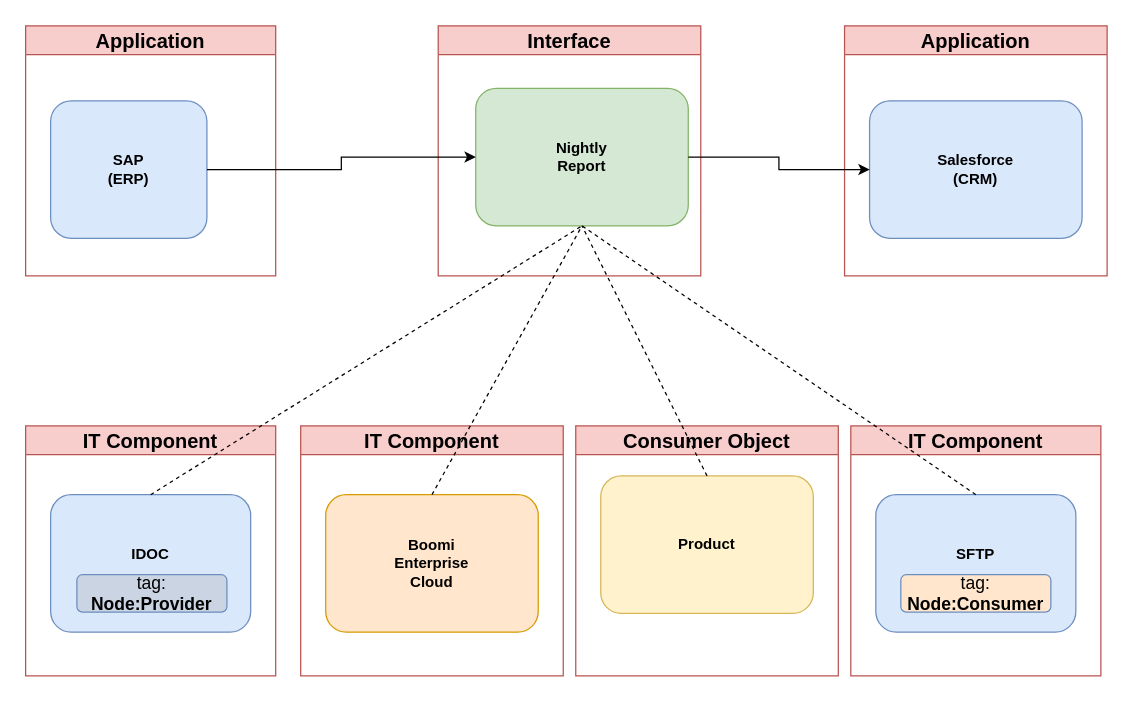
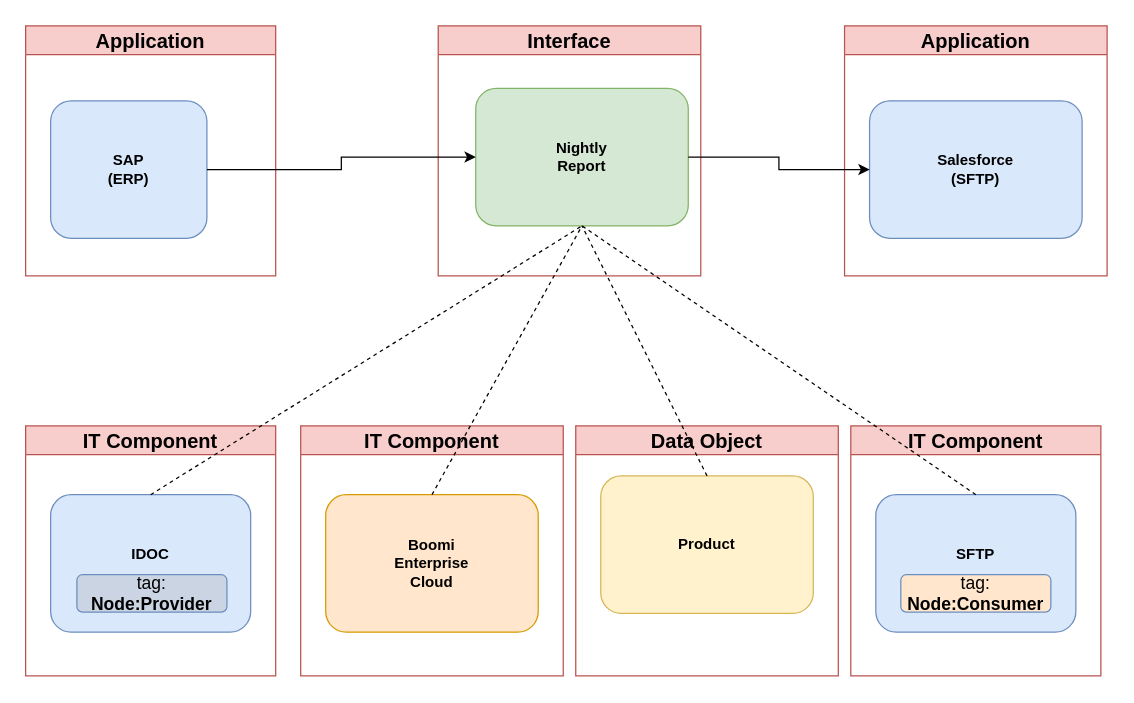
node "Salesforce (CRM)": label "Salesforce (CRM)" -> "Salesforce (SFTP)"
node "Consumer Object": label "Consumer Object" -> "Data Object"
